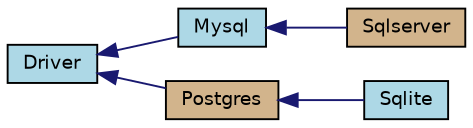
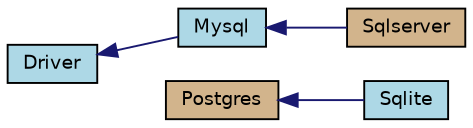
edge "Postgres" -> "Driver": removed
